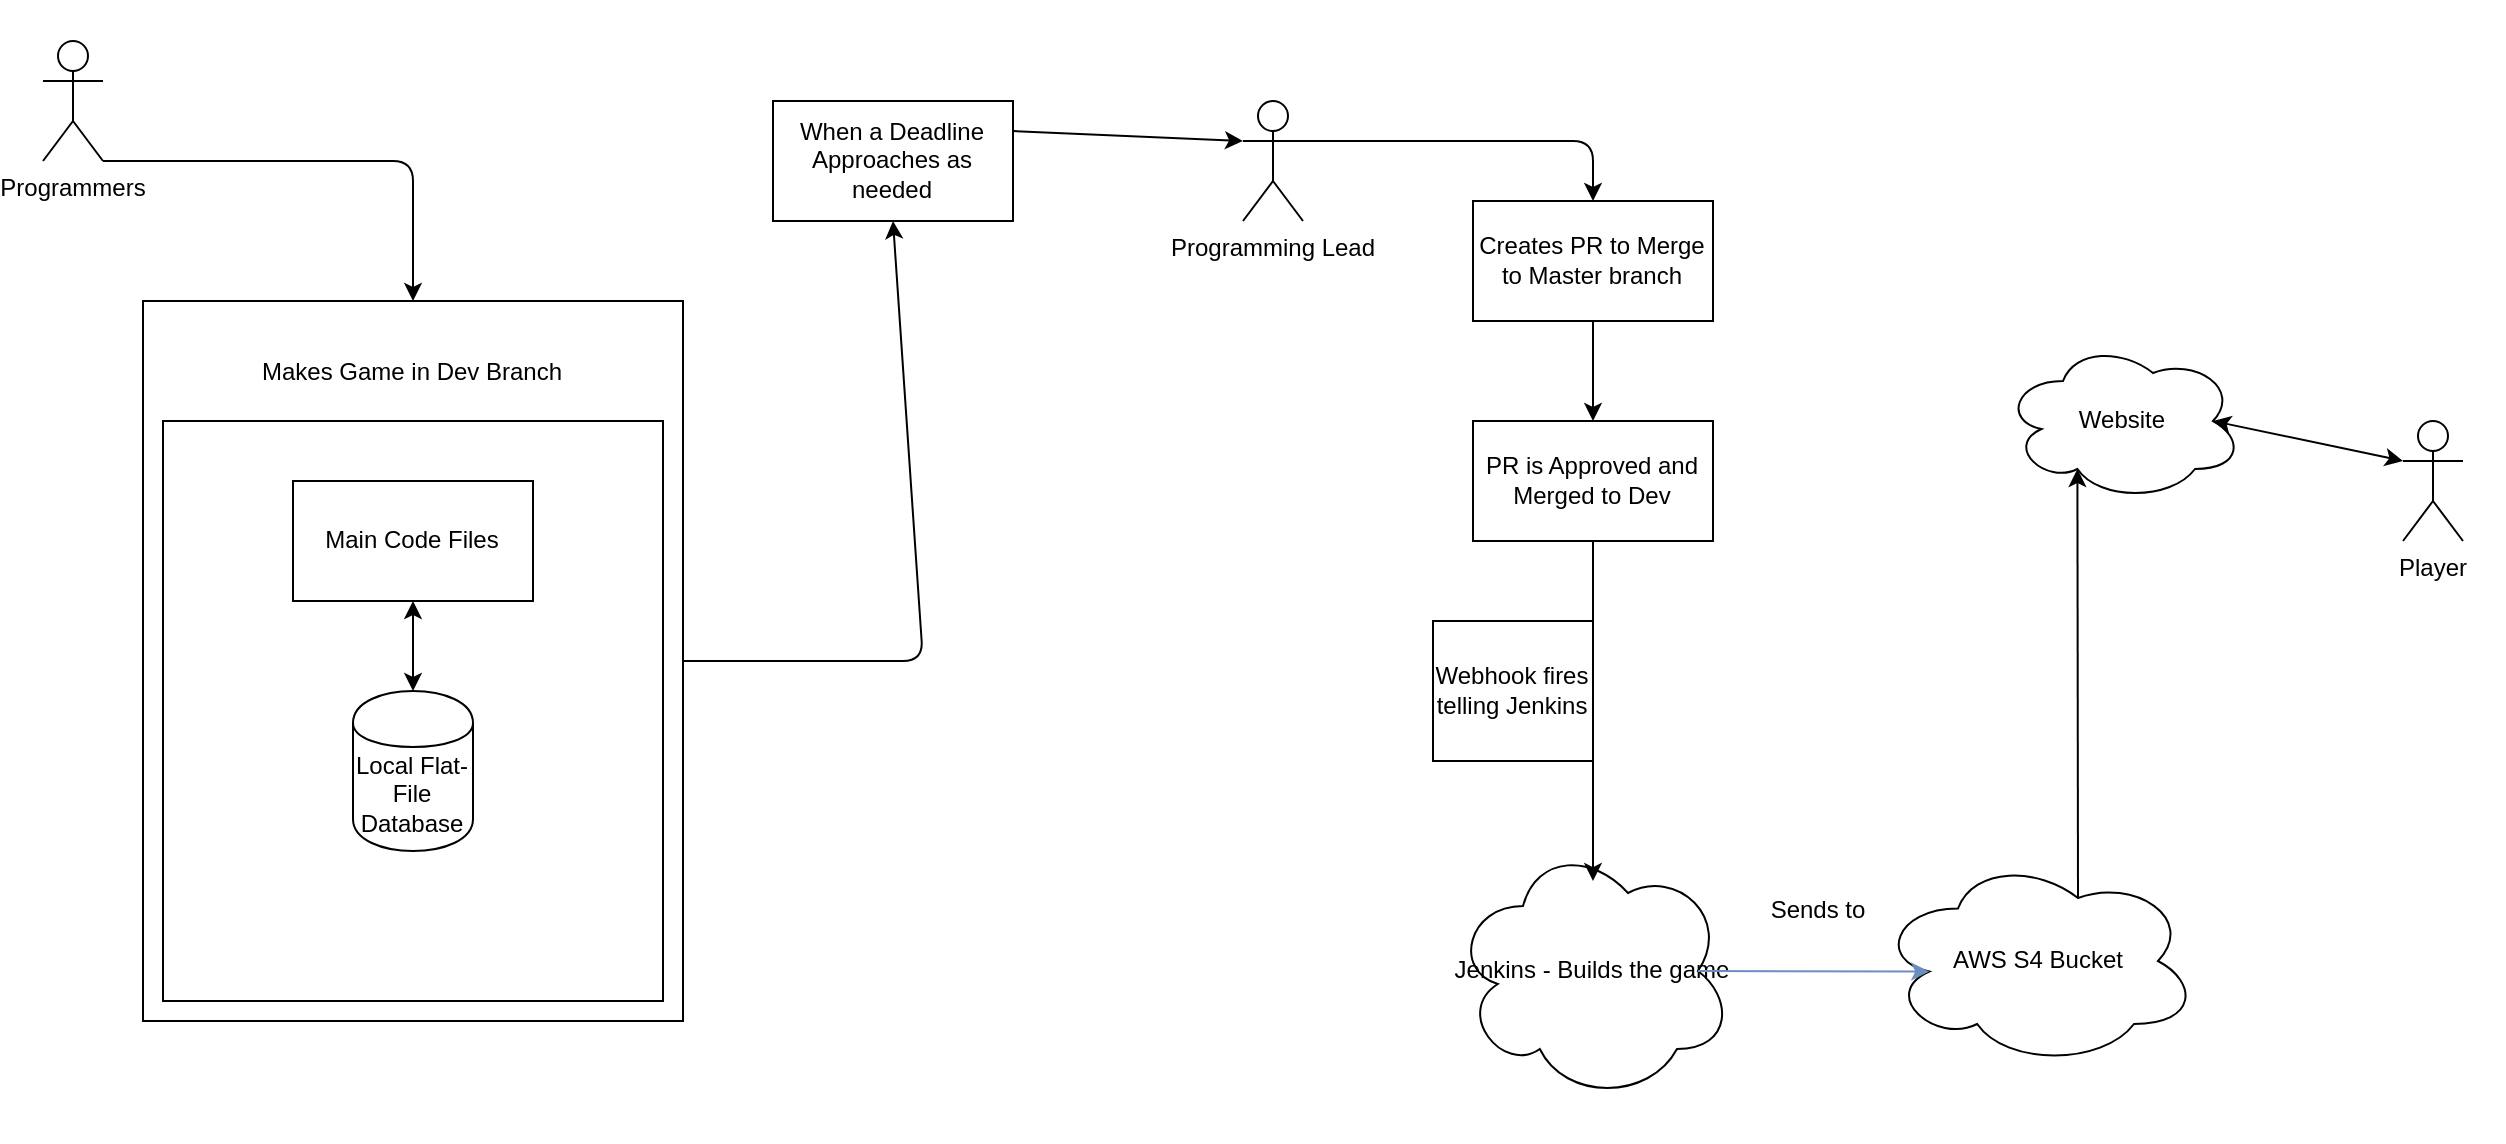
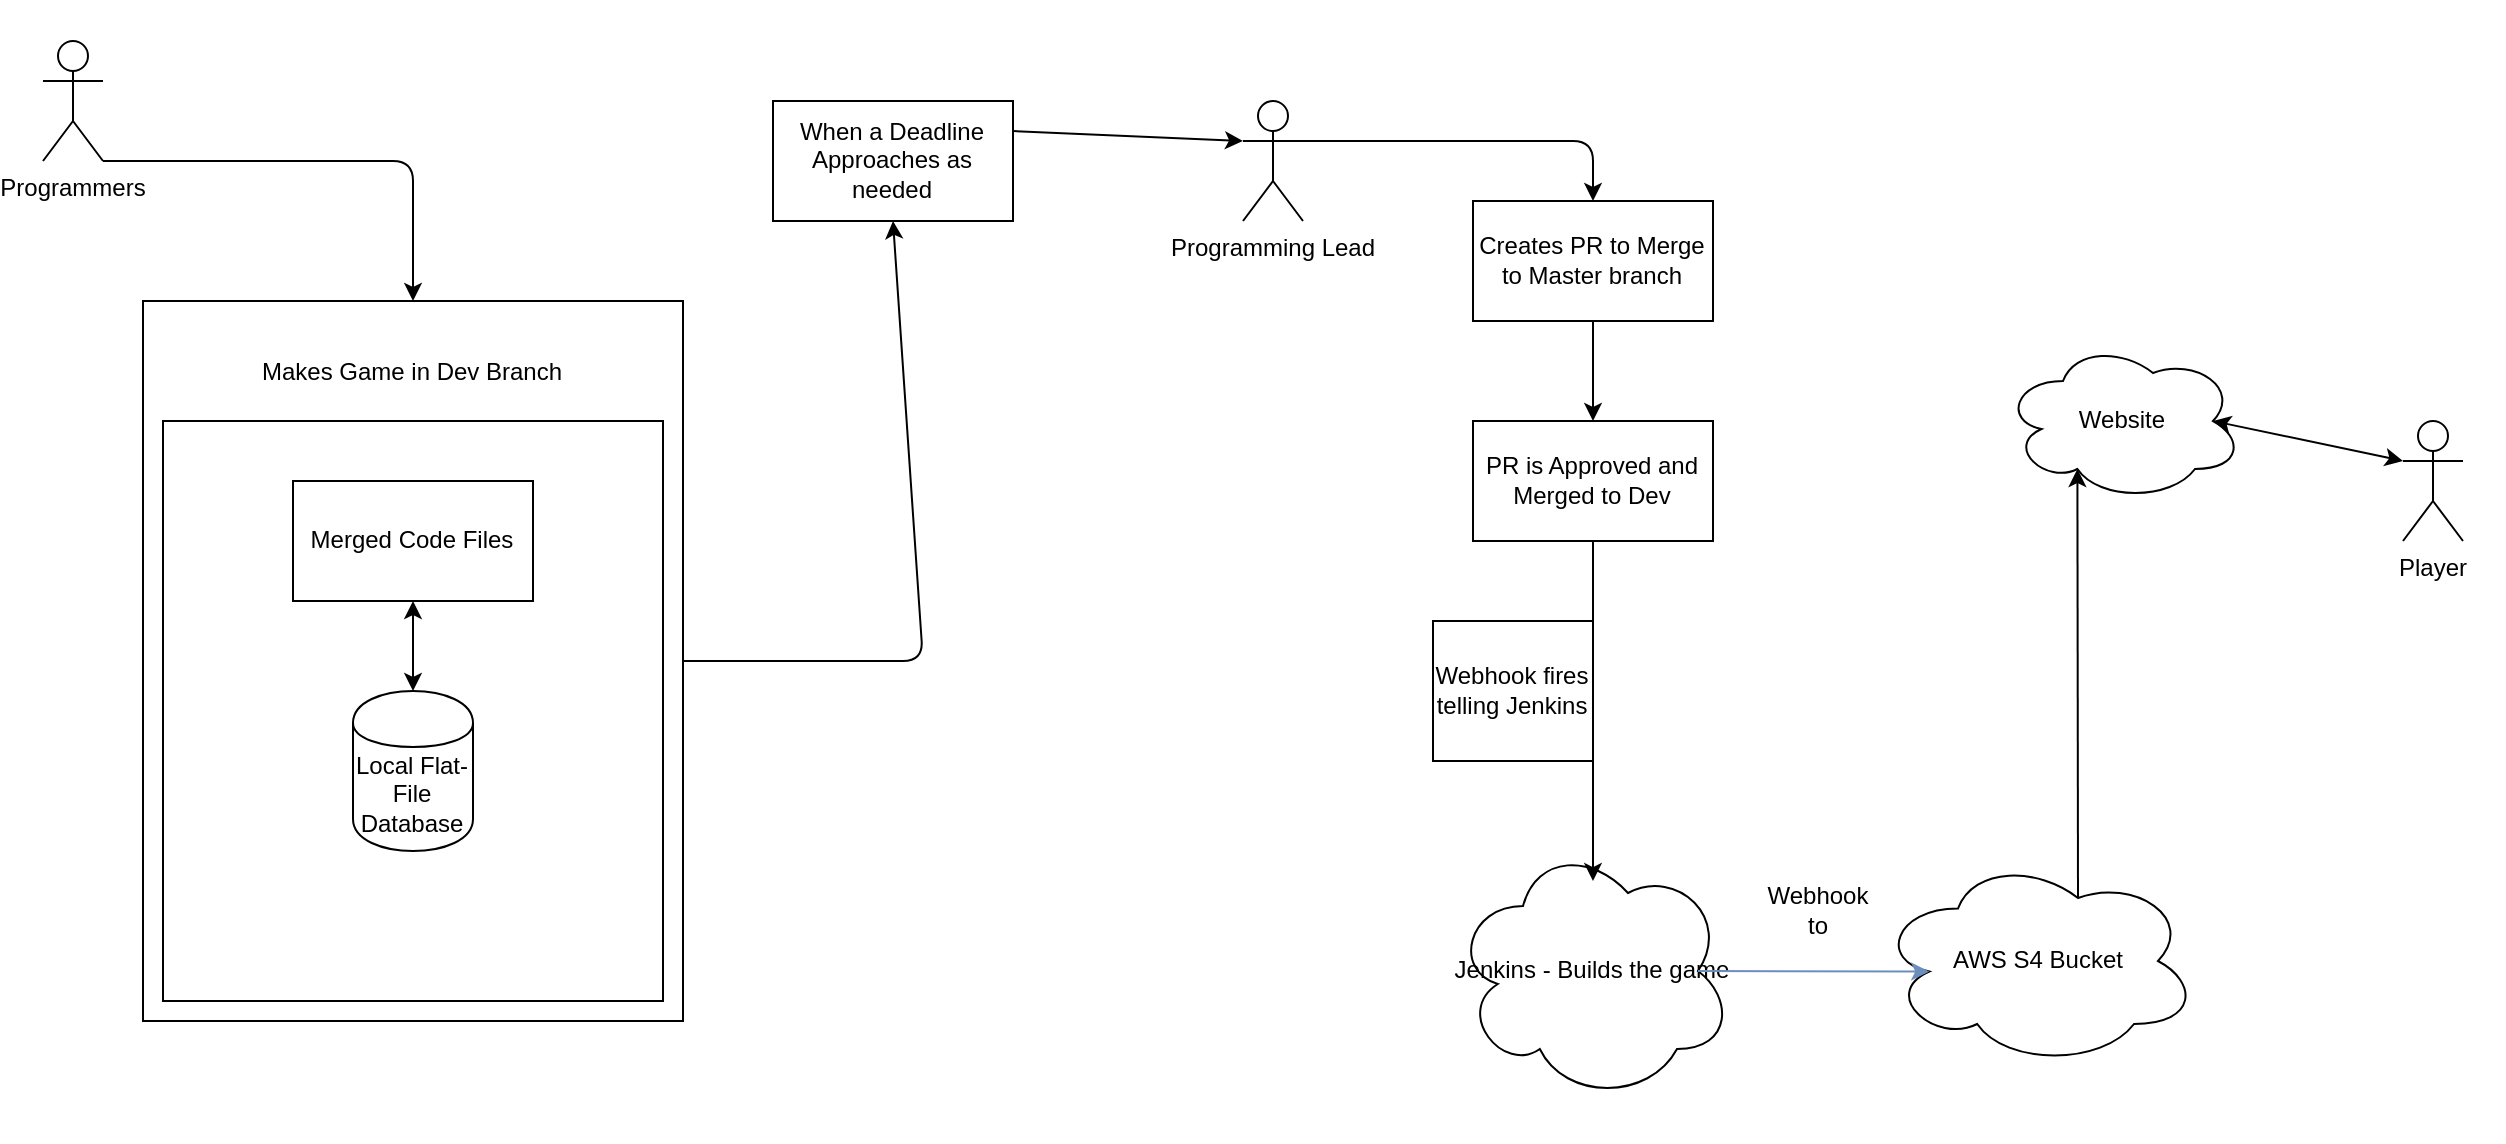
node "Main Code Files": label "Main Code Files" -> "Merged Code Files"
node "Sends to": label "Sends to" -> "Webhook to"
